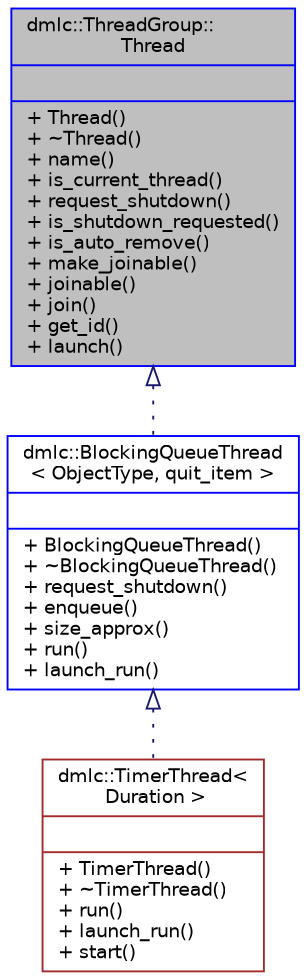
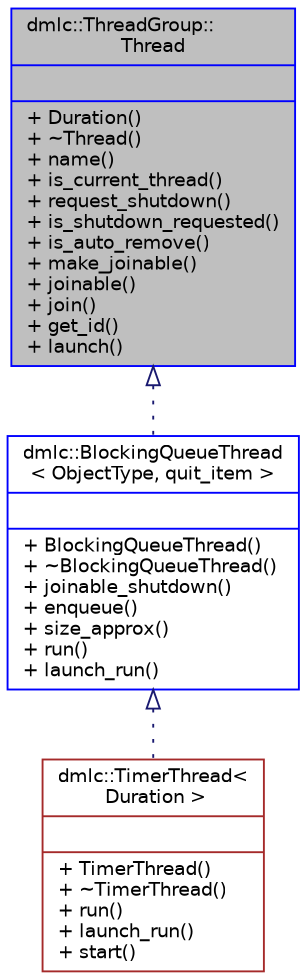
node "dmlc::ThreadGroup::": text "+ Thread()" -> "+ Duration()"
node "dmlc::BlockingQueueThread": text "+ request_shutdown()" -> "+ joinable_shutdown()"
